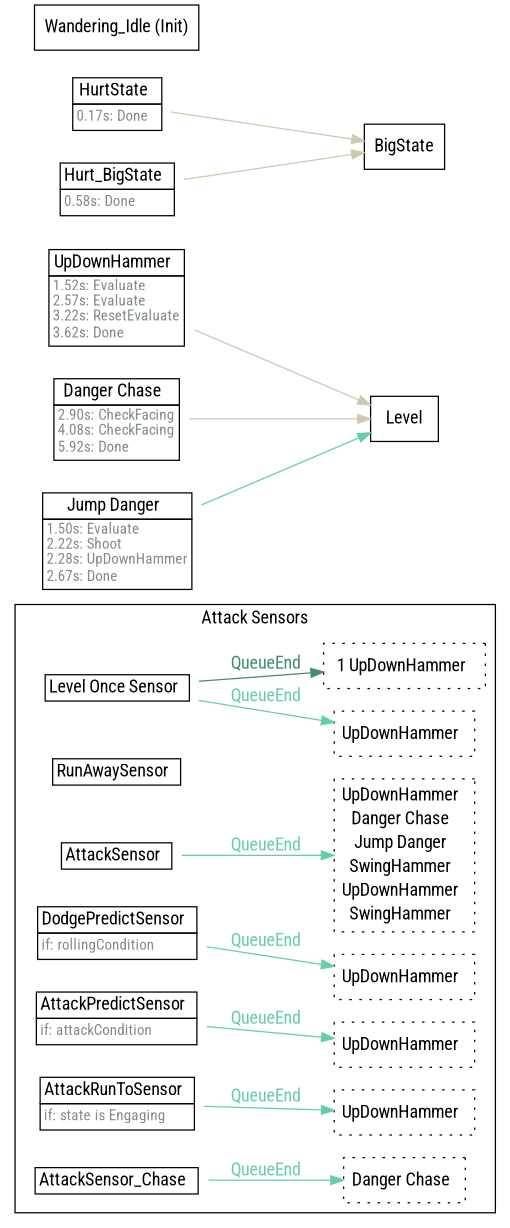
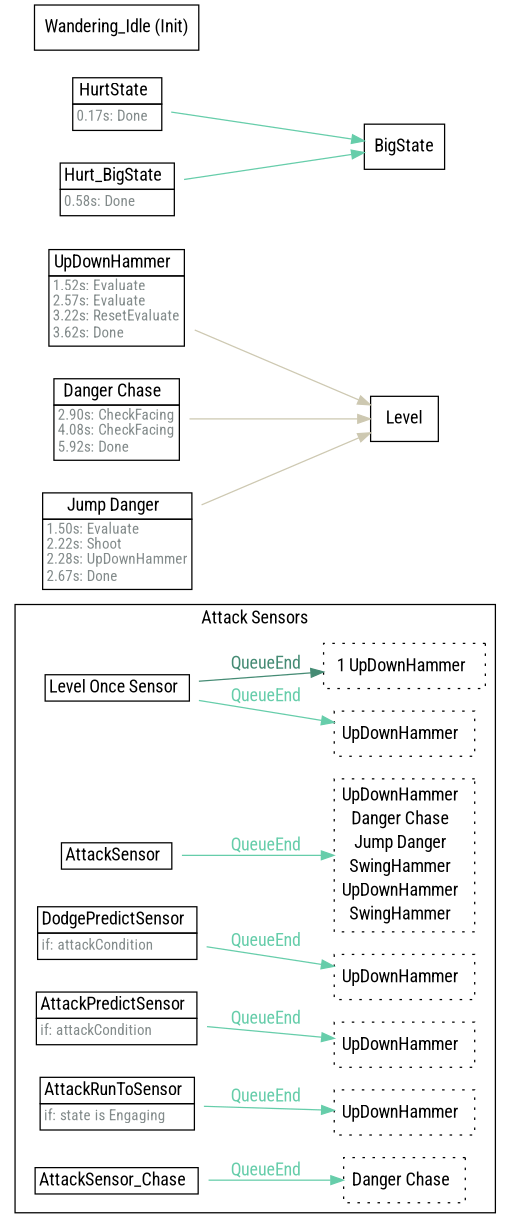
edge "HurtState" -> "BigState": color cornsilk3 -> aquamarine3
edge "Hurt_BigState" -> "BigState": color cornsilk3 -> aquamarine3
edge "Jump Danger" -> "Level": color aquamarine3 -> cornsilk3
node "RunAwaySensor": removed
node "DodgePredictSensor": text "if: rollingCondition" -> "if: attackCondition"
